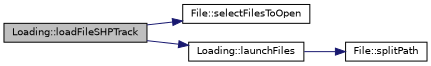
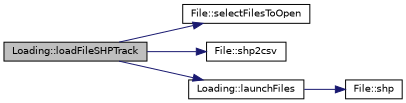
node "File::shp2csv": added
node "File::splitPath": label "File::splitPath" -> "File::shp"
